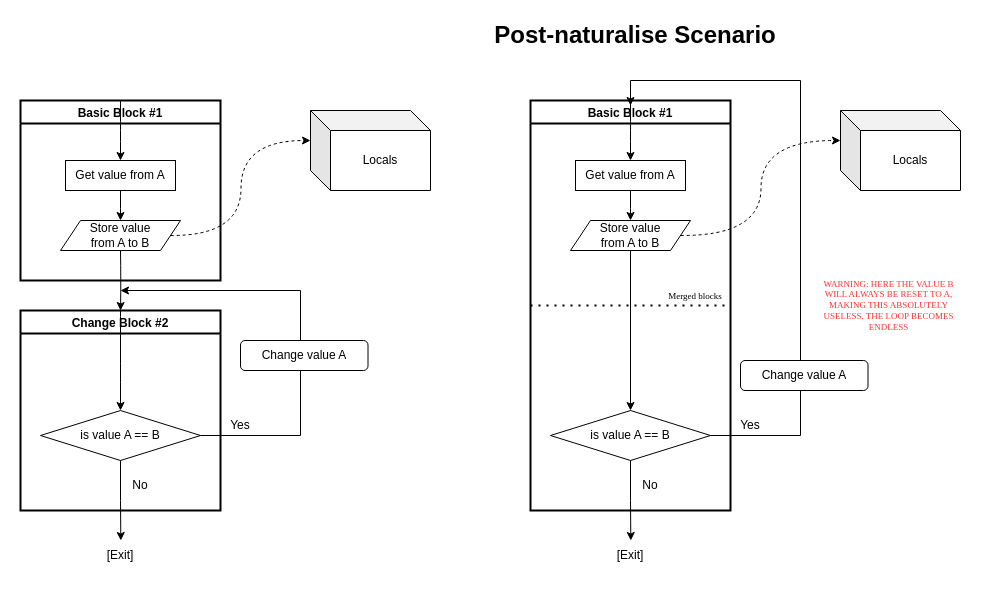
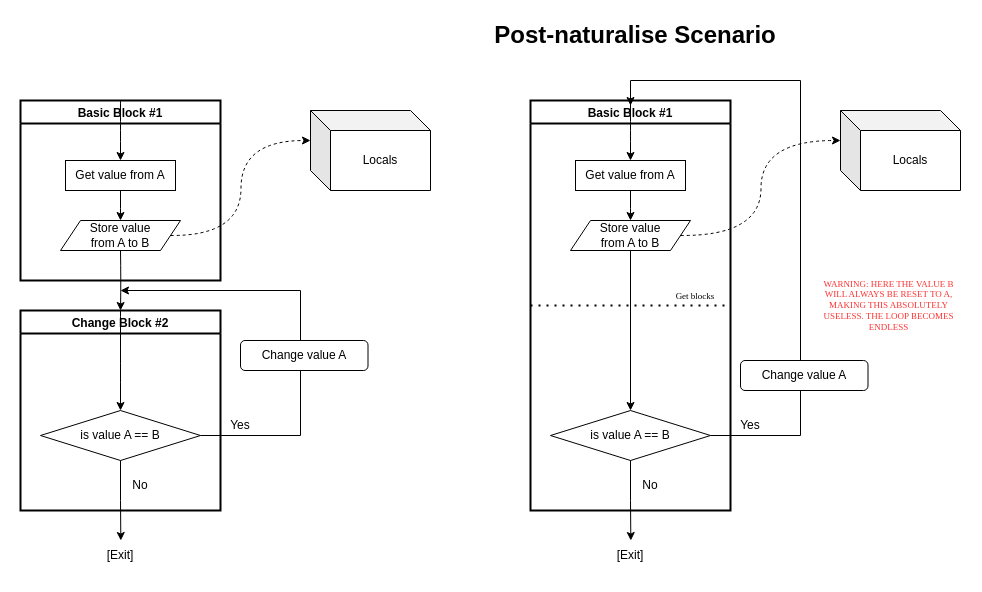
node "Merged blocks": label "Merged blocks" -> "Get blocks"
